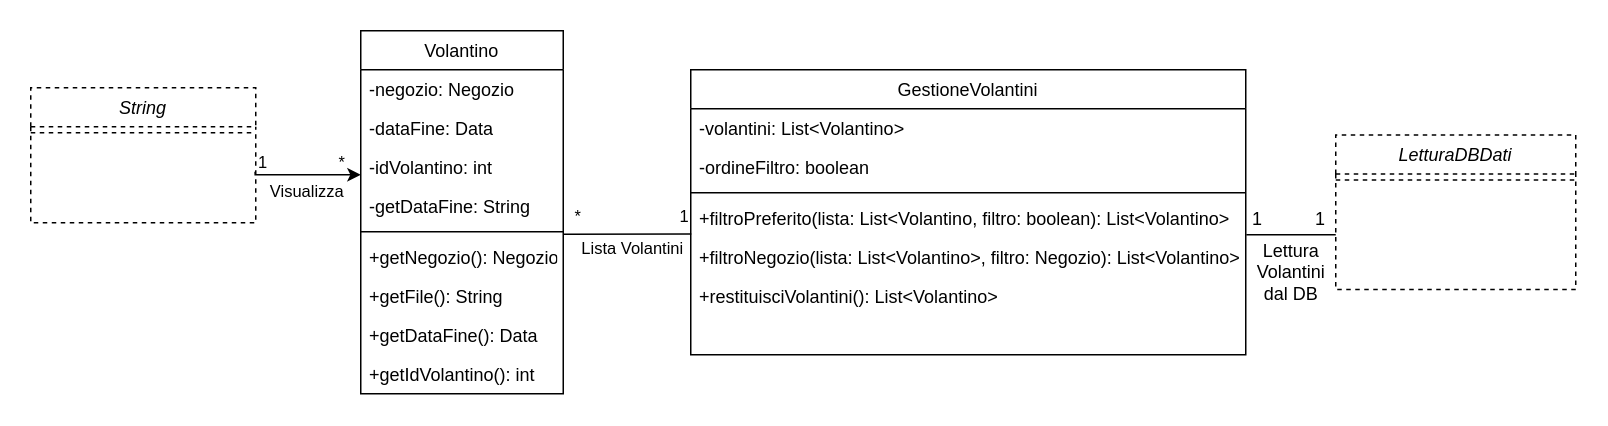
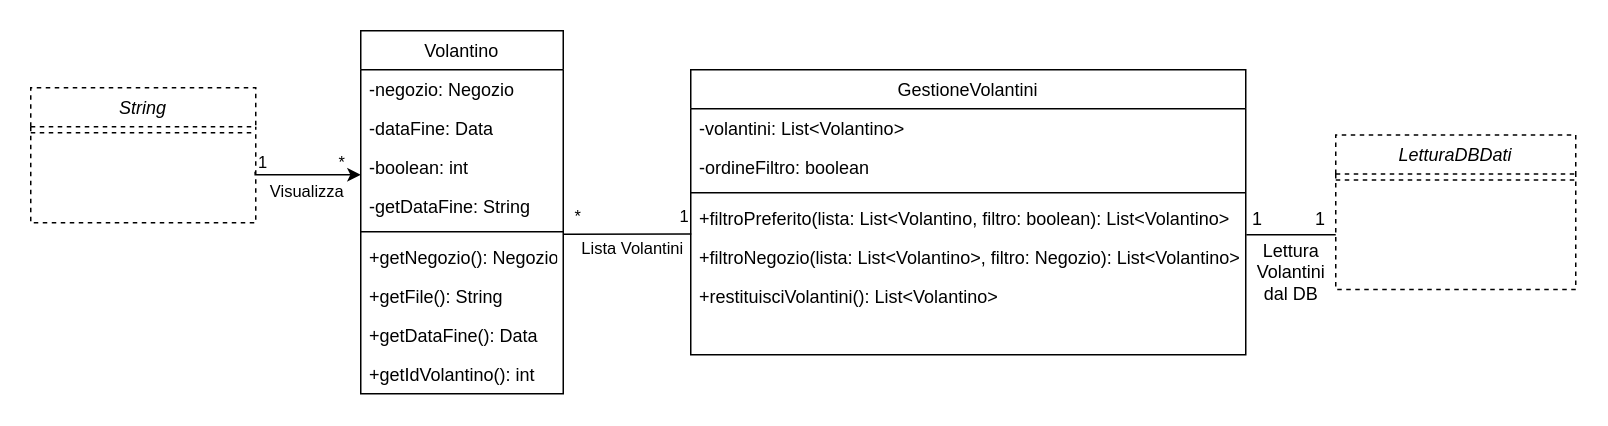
node "-idVolantino: int": label "-idVolantino: int" -> "-boolean: int"
